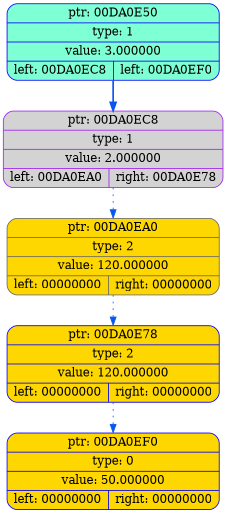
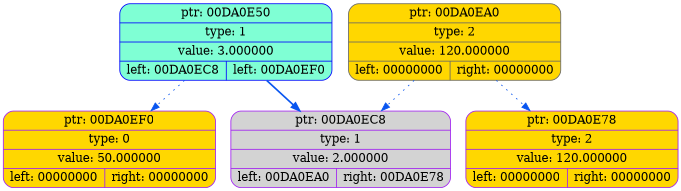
edge "ptr: 00DA0EC8" -> "ptr: 00DA0EA0": reversed
node "ptr: 00DA0E78": color blue -> purple
edge "ptr: 00DA0E78" -> "ptr: 00DA0EF0": now "ptr: 00DA0E50" -> "ptr: 00DA0EF0"
node "ptr: 00DA0EF0": color blue -> purple
